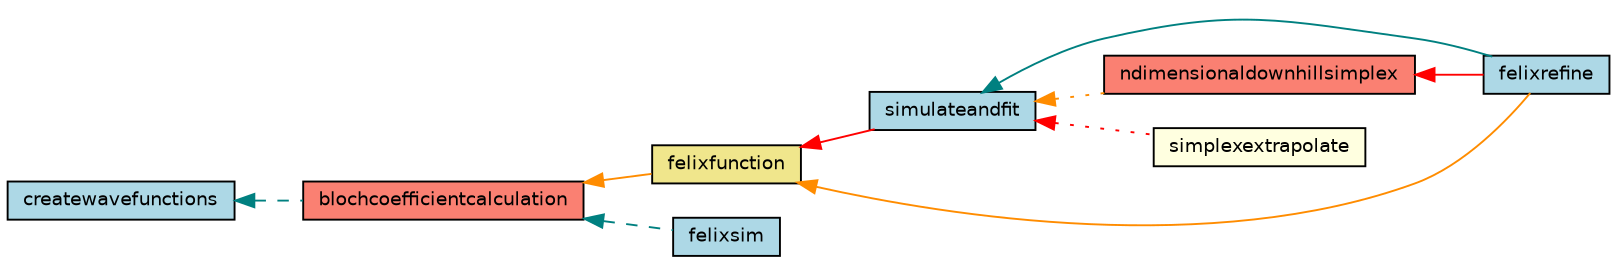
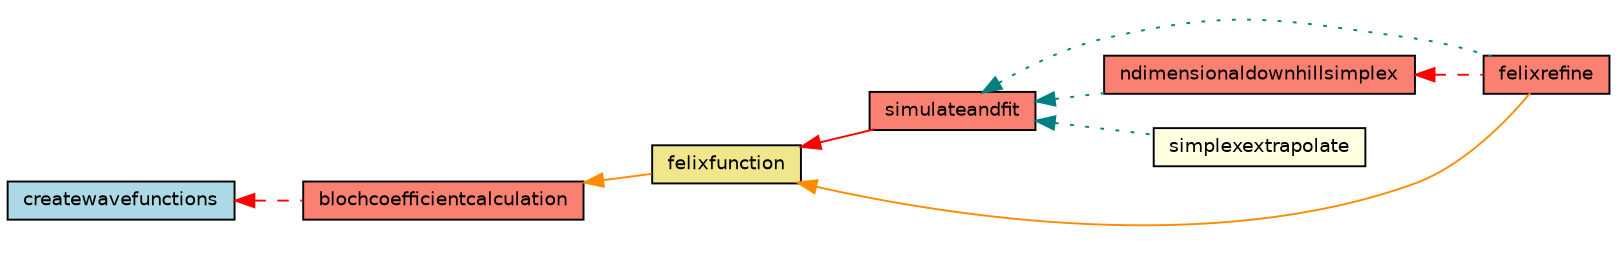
edge "felixrefine" -> "simulateandfit": style solid -> dotted
edge "felixrefine" -> "ndimensionaldownhillsimplex": style solid -> dashed
node "felixrefine": fillcolor lightblue -> salmon
edge "ndimensionaldownhillsimplex" -> "simulateandfit": color darkorange -> teal
node "simulateandfit": fillcolor lightblue -> salmon
edge "simplexextrapolate" -> "simulateandfit": color red -> teal
edge "blochcoefficientcalculation" -> "createwavefunctions": color teal -> red
node "felixsim": removed
